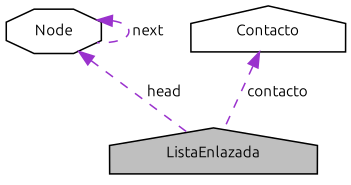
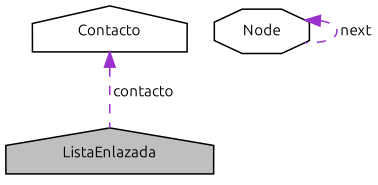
edge "ListaEnlazada" -> "Node": removed, label "head"
